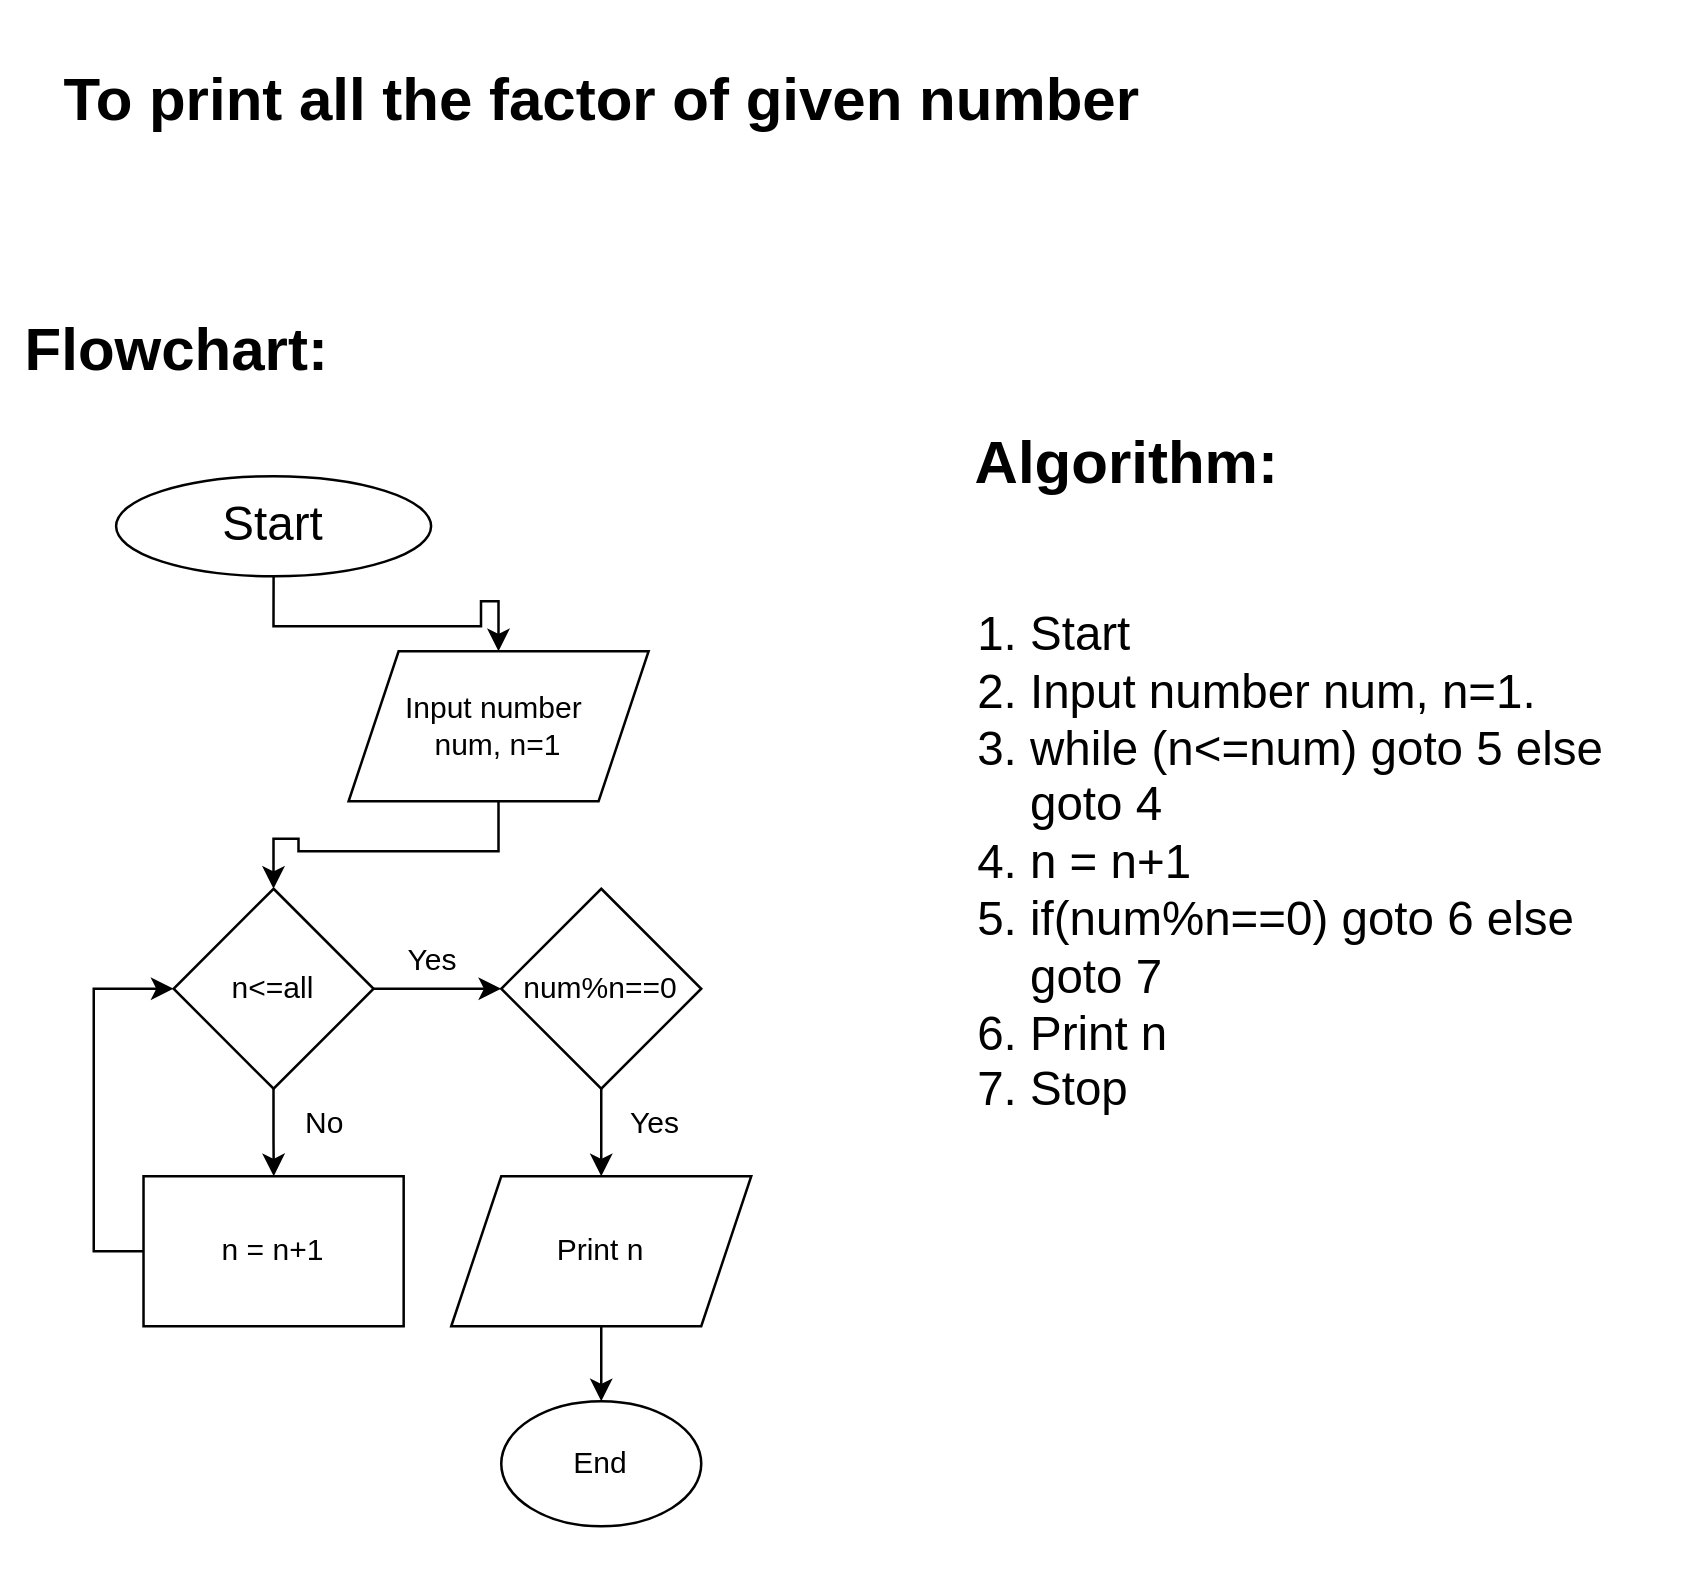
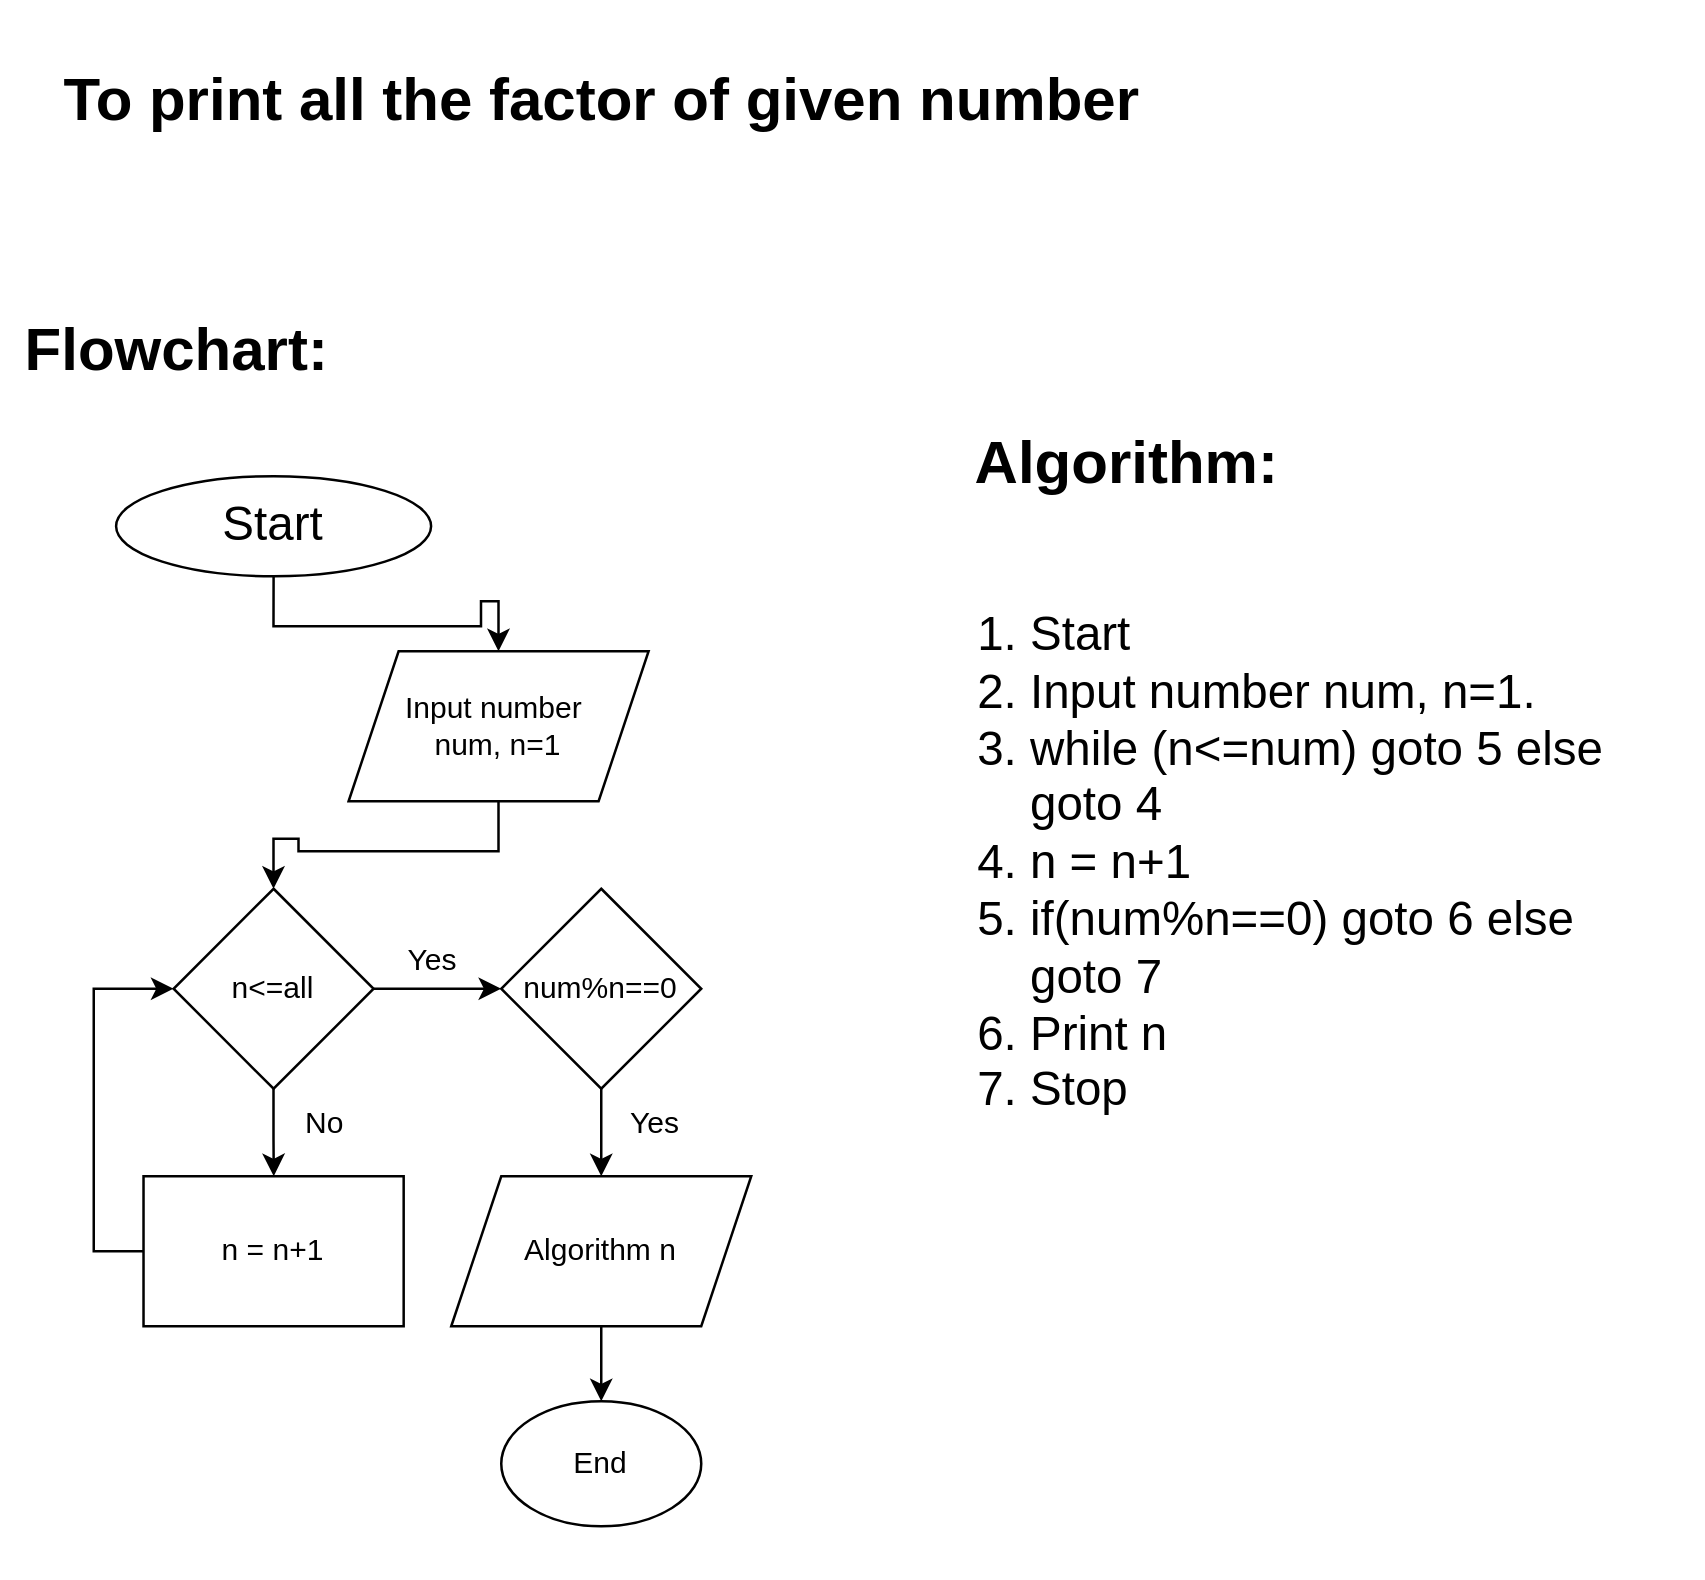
node "Print n": label "Print n" -> "Algorithm n"
